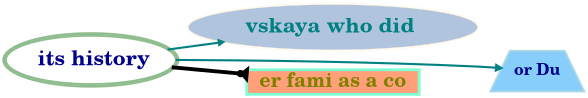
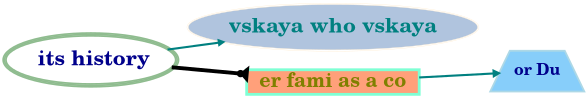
node "vskaya who did": label "vskaya who did" -> "vskaya who vskaya"
edge "its history" -> "or Du": now "er fami as a co" -> "or Du"
